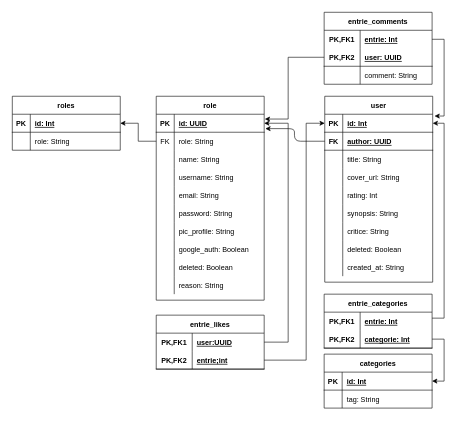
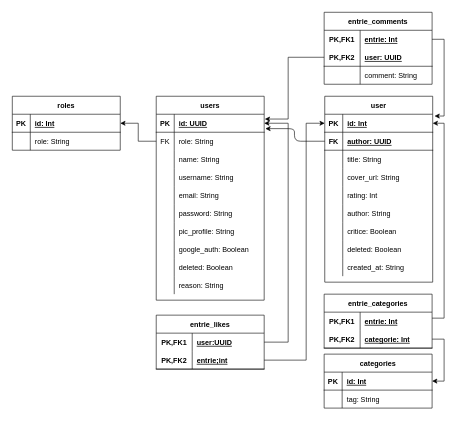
node "role": label "role" -> "users"
node "synopsis: String": label "synopsis: String" -> "author: String"
node "critice: String": label "critice: String" -> "critice: Boolean"
